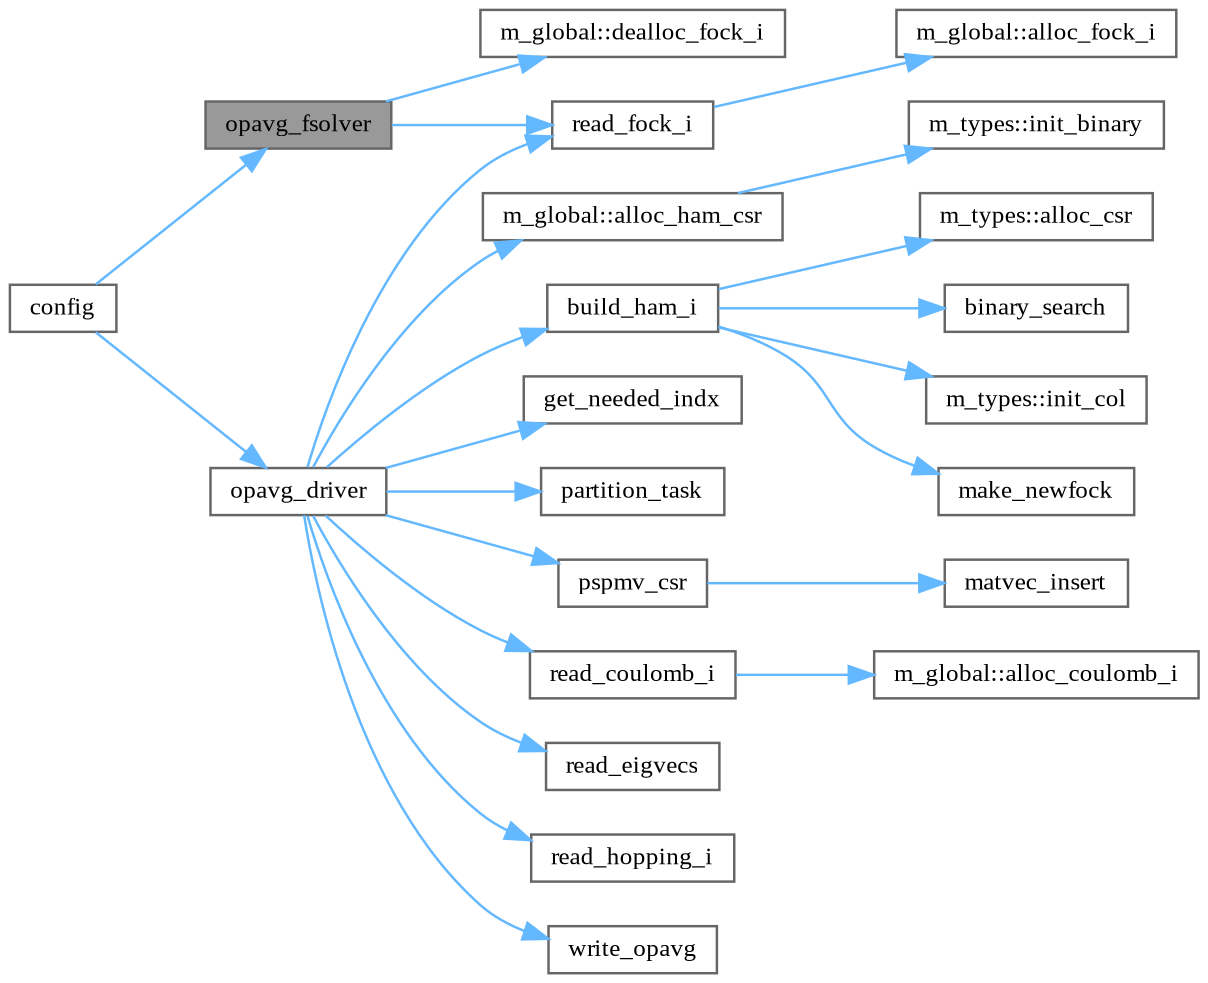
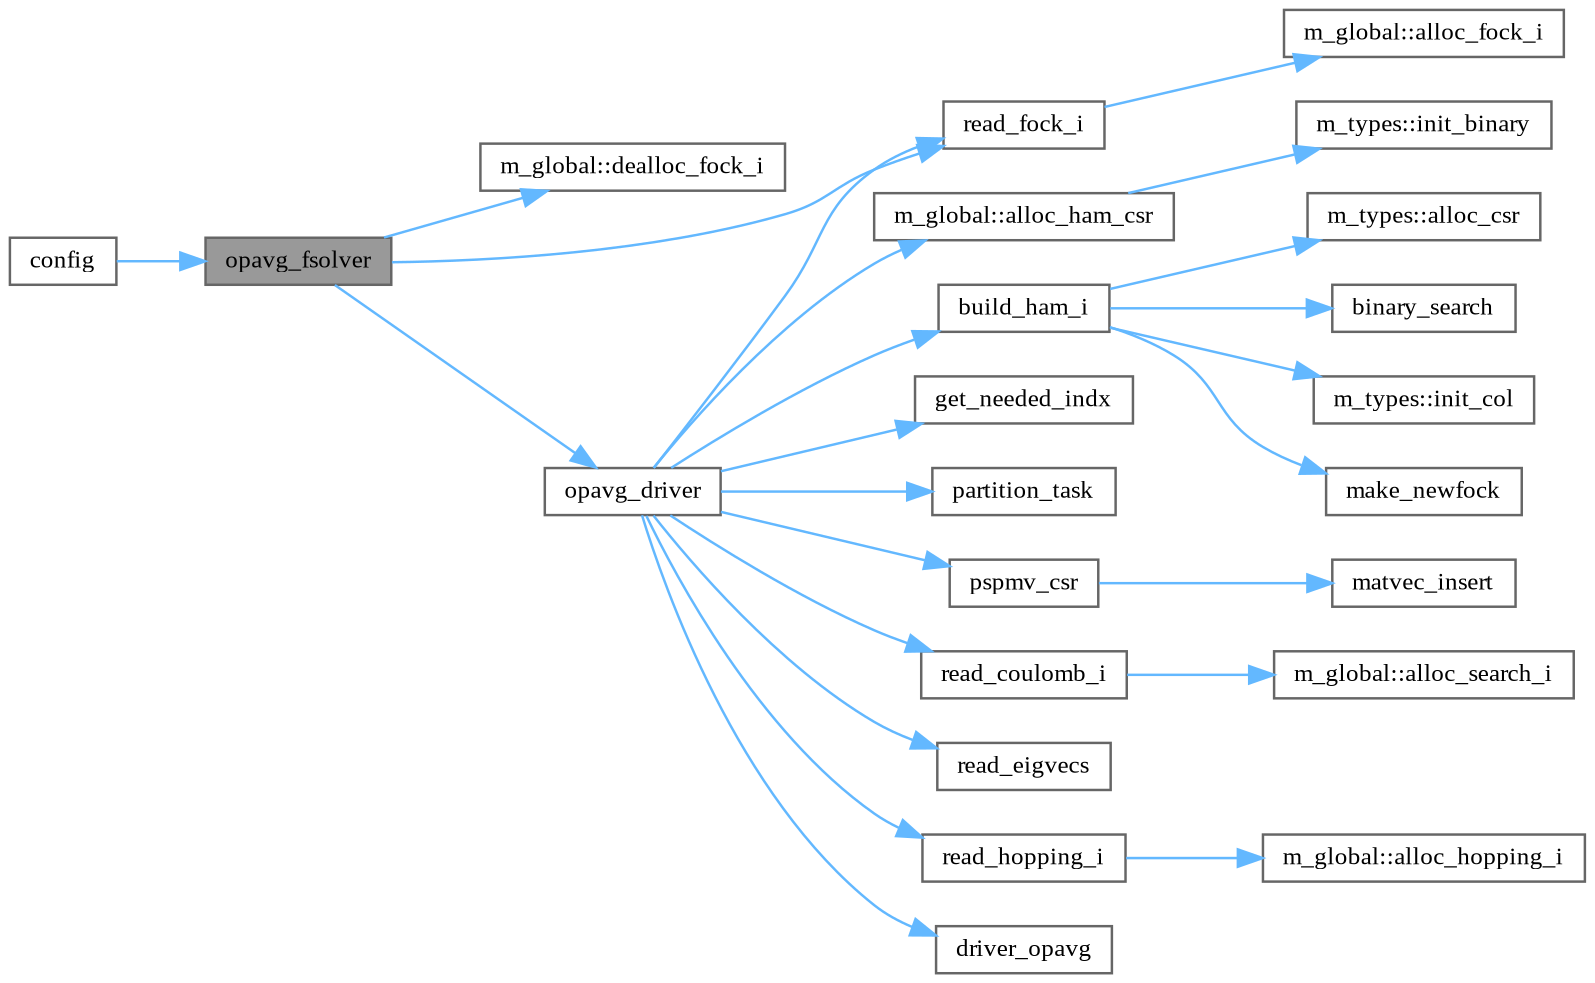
edge "config" -> "opavg_driver": now "opavg_fsolver" -> "opavg_driver"
node "m_global::alloc_coulomb_i": label "m_global::alloc_coulomb_i" -> "m_global::alloc_search_i"
node "m_global::alloc_hopping_i": added
node "write_opavg": label "write_opavg" -> "driver_opavg"
